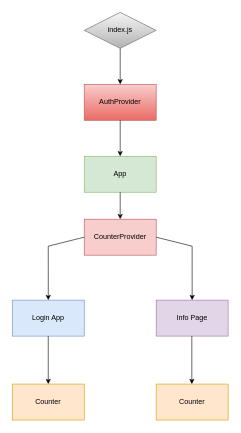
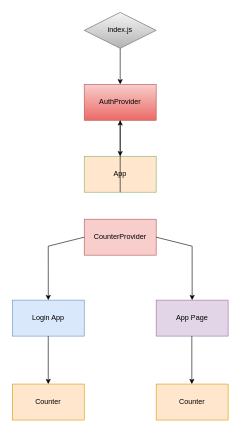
node "App": fillcolor #d5e8d4 -> #ffe6cc
edge "App" -> "CounterProvider": now "App" -> "AuthProvider"
node "Info Page": label "Info Page" -> "App Page"
